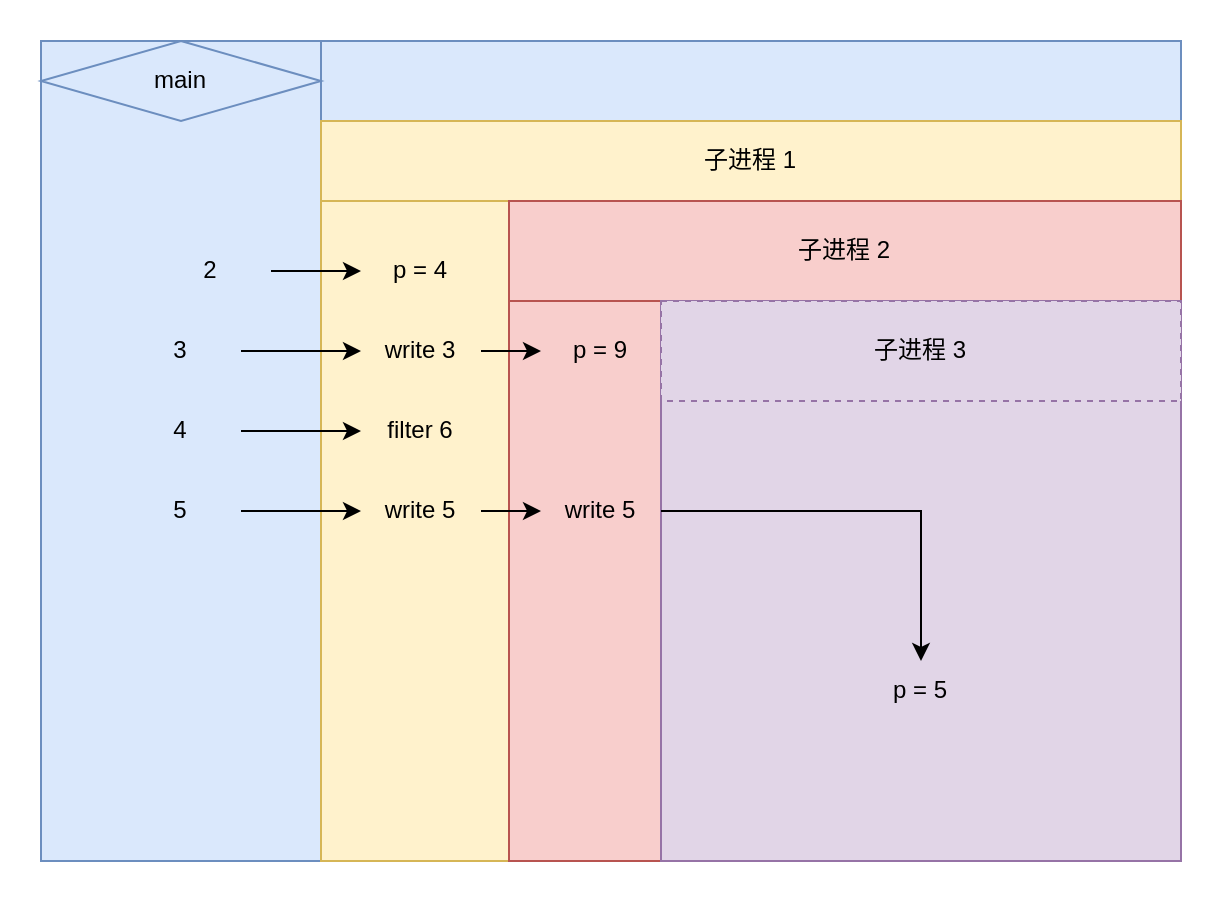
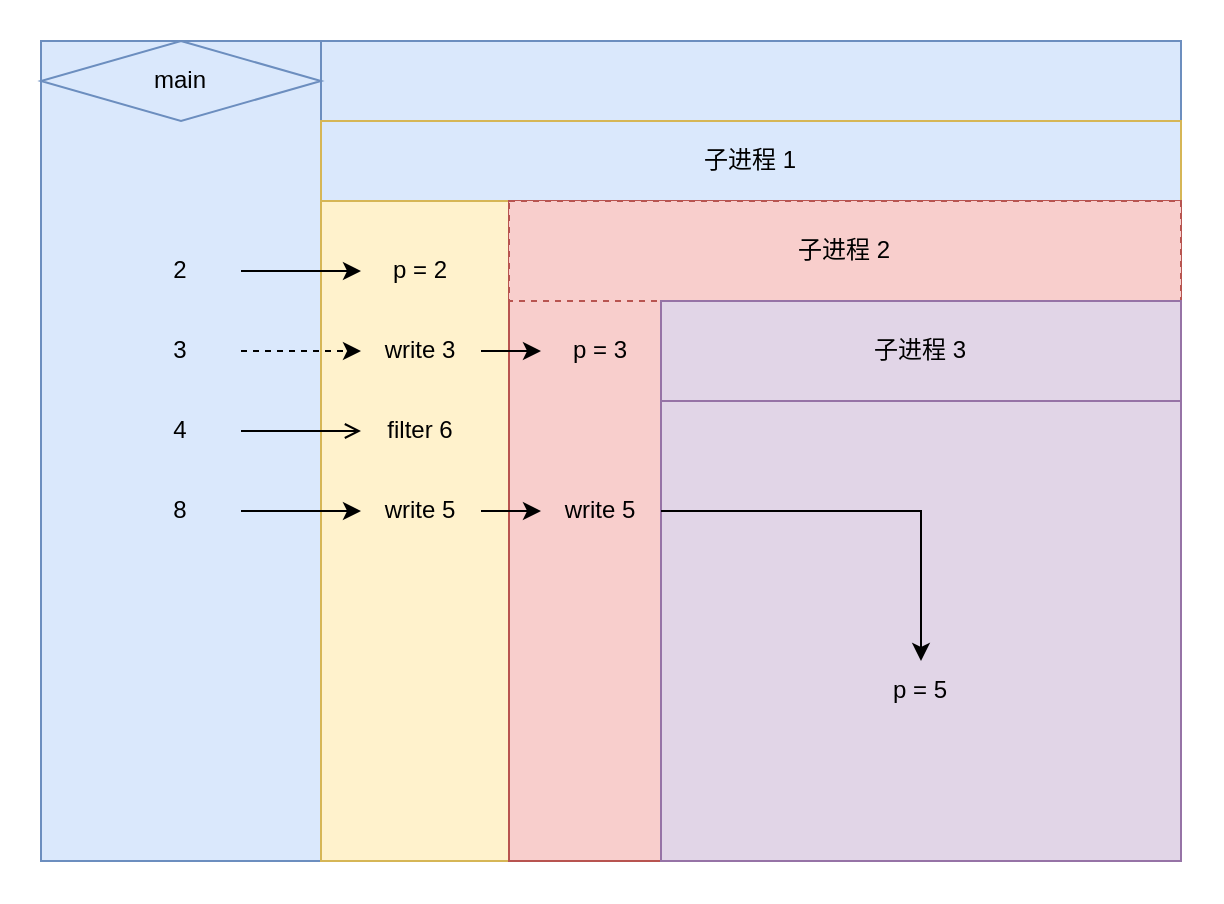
node "子进程 1": fillcolor #fff2cc -> #dae8fc
node "子进程 2": style solid -> dashed
node "2": moved (211, 271) -> (181, 271)
node "p = 4": label "p = 4" -> "p = 2"
edge "3" -> "write 3": style solid -> dashed
node "p = 9": label "p = 9" -> "p = 3"
node "子进程 3": style dashed -> solid
edge "4" -> "filter 6": arrowhead classic -> open
node "5": label "5" -> "8"
